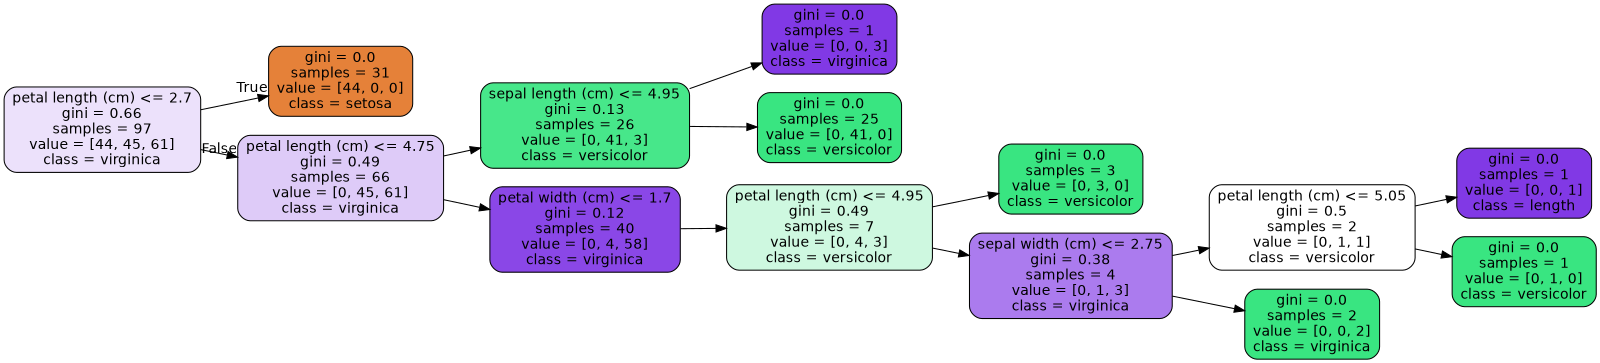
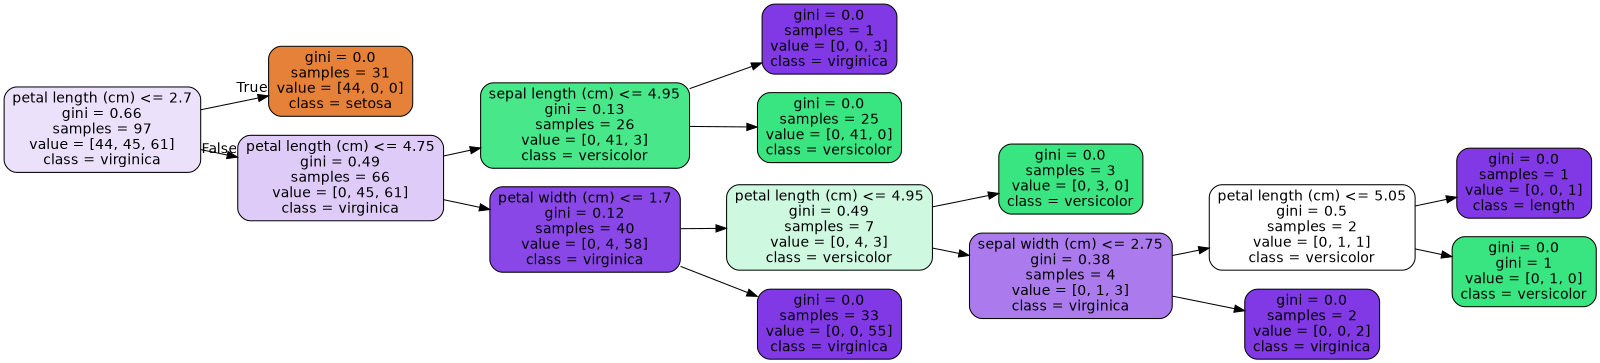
node "gini = 0.0 samples = 1 value = [0, 1, 0] class = versicolor": label "gini = 0.0 samples = 1 value = [0, 1, 0] class = versicolor" -> "gini = 0.0 gini = 1 value = [0, 1, 0] class = versicolor"
node "gini = 0.0 samples = 33 value = [0, 0, 55] class = virginica": added
node "gini = 0.0 samples = 2 value = [0, 0, 2] class = virginica": fillcolor #39e581 -> #8139e5
